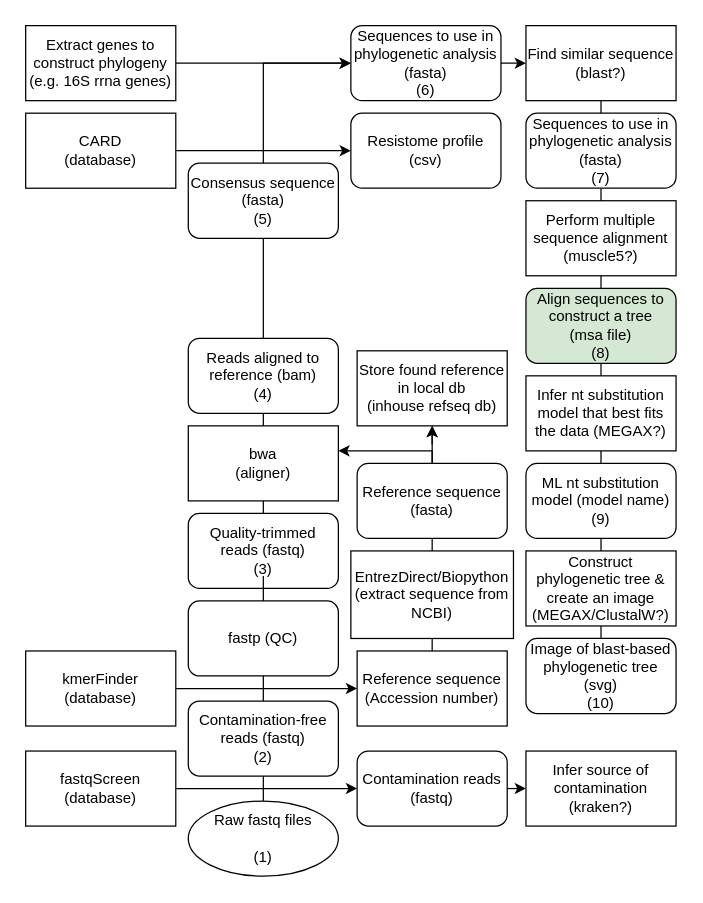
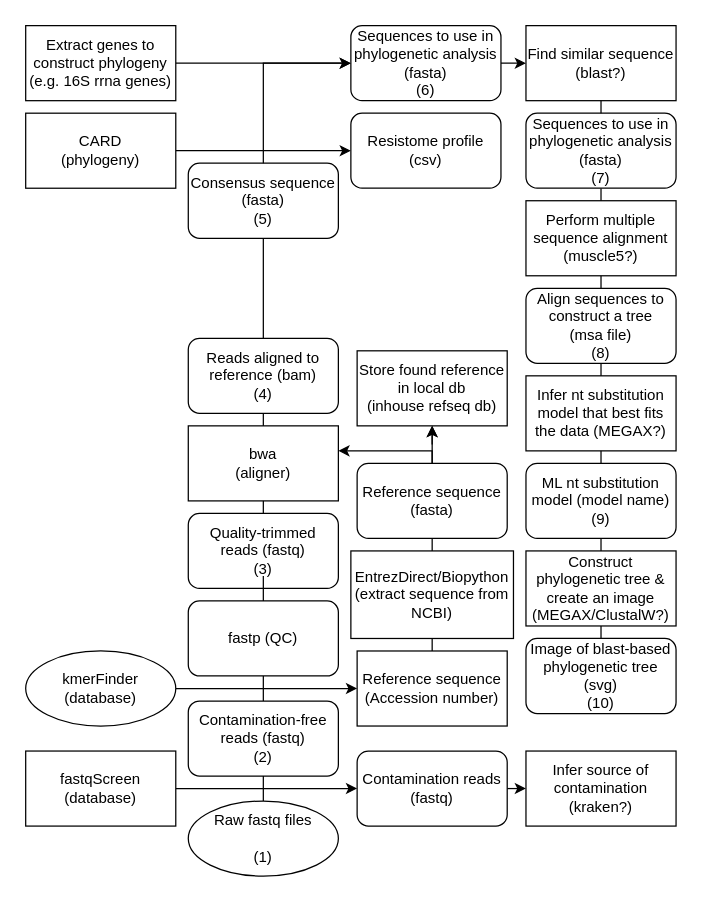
node "CARD (database)": label "CARD (database)" -> "CARD (phylogeny)"
node "Align sequences to construct a tree (msa file) (8)": fillcolor #d5e8d4 -> #ffffff
node "kmerFinder (database)": shape rectangle -> ellipse
